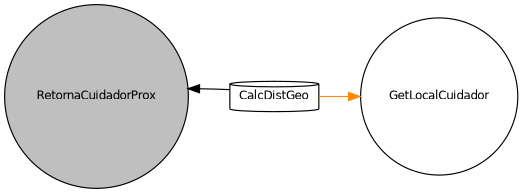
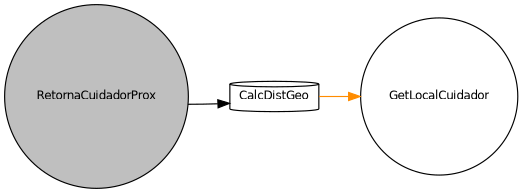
edge "CalcDistGeo" -> "RetornaCuidadorProx": reversed
